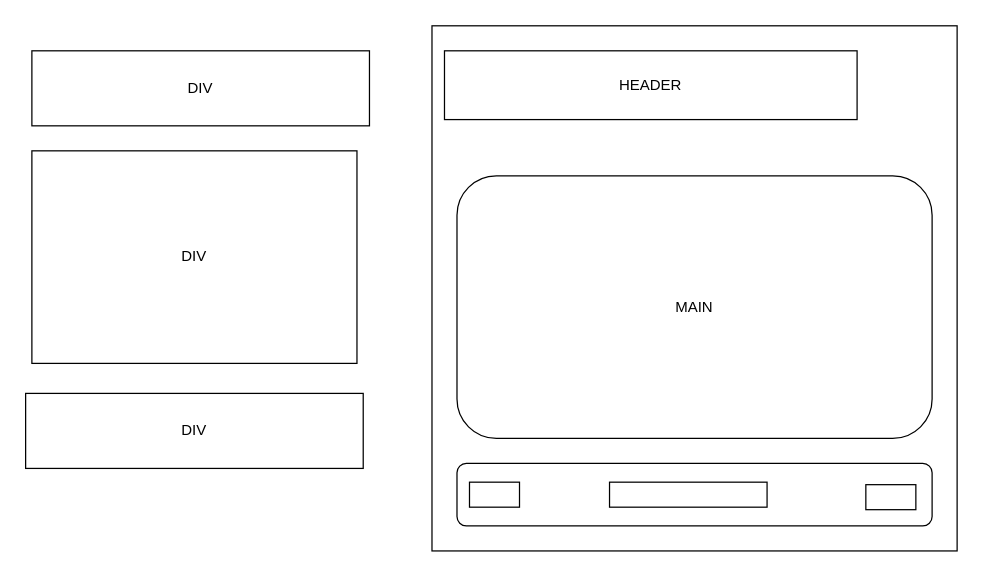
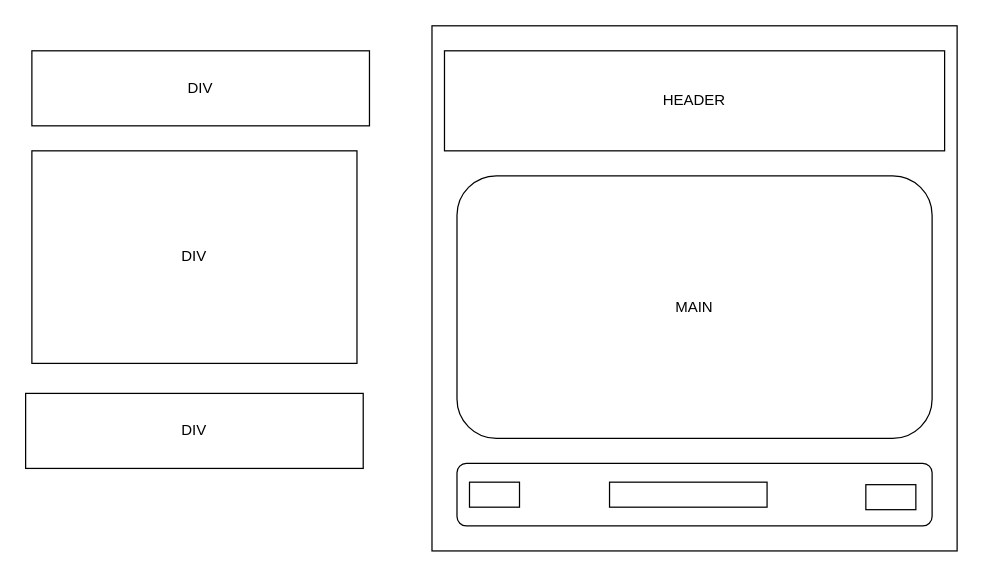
node "HEADER": size 413x69 -> 500x100
